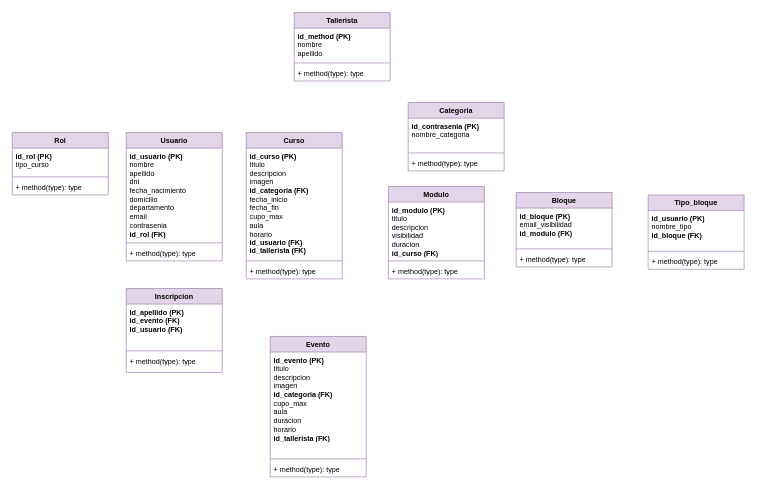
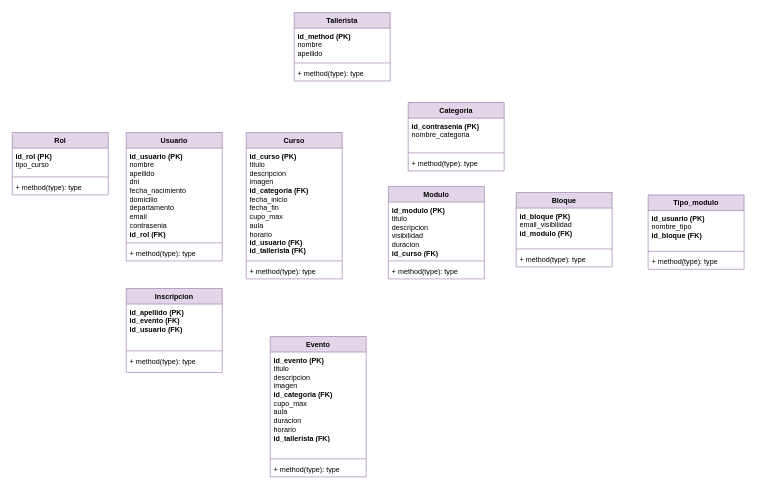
node "Tipo_bloque": label "Tipo_bloque" -> "Tipo_modulo"
